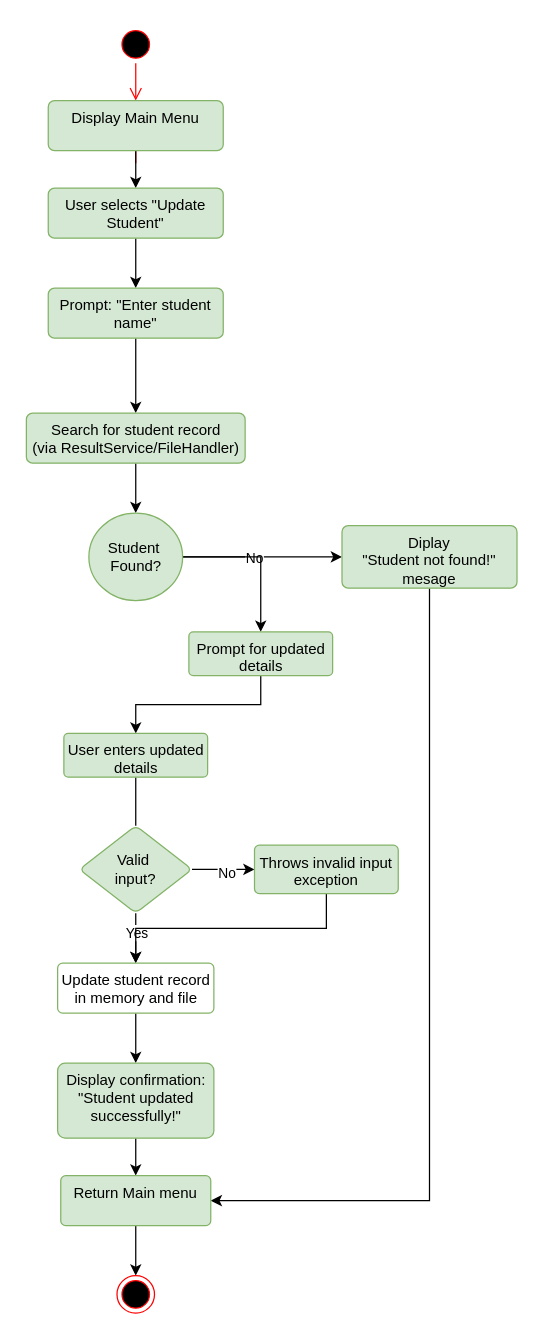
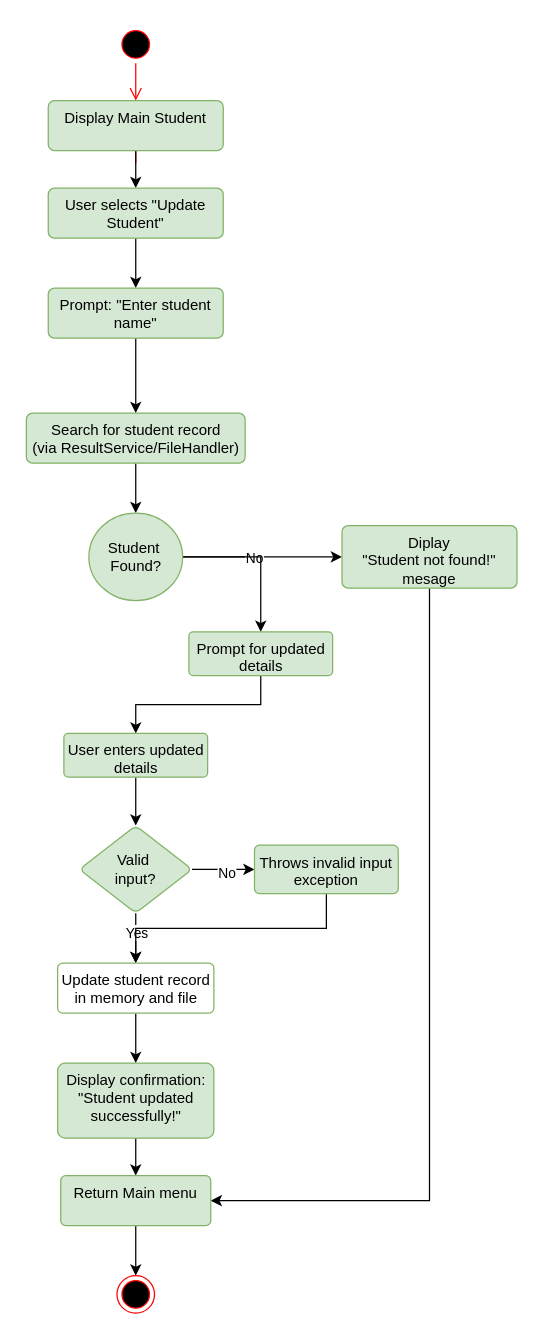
node "Display Main Menu": label "Display Main Menu" -> "Display Main Student"
edge "User enters updated details" -- "Valid input?": arrowhead none -> classic
